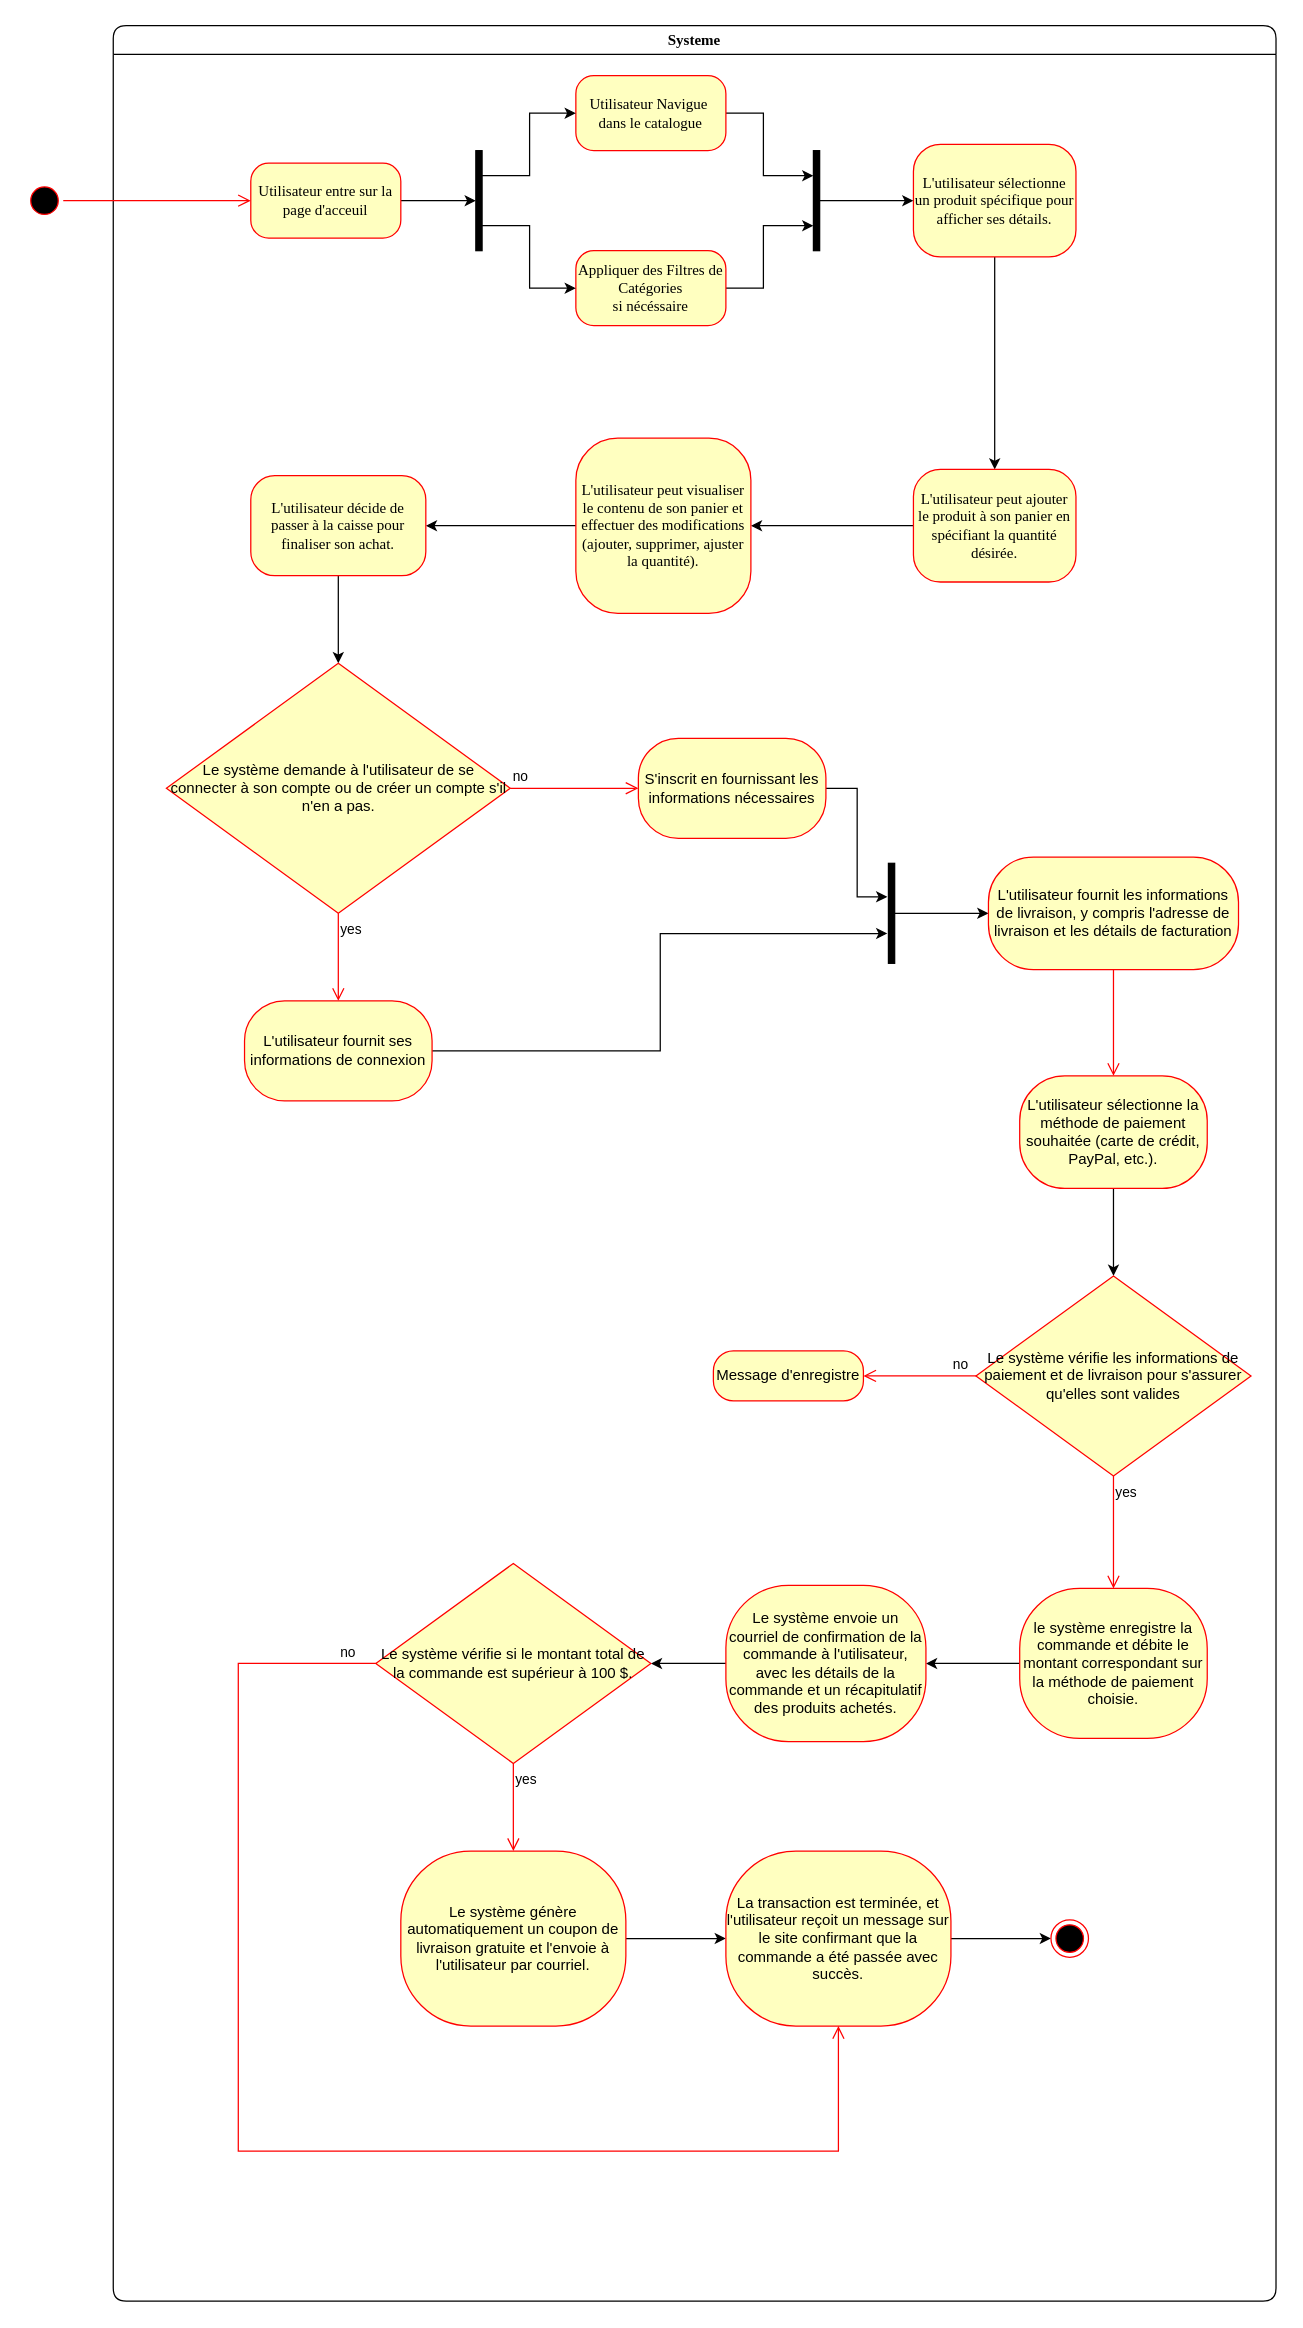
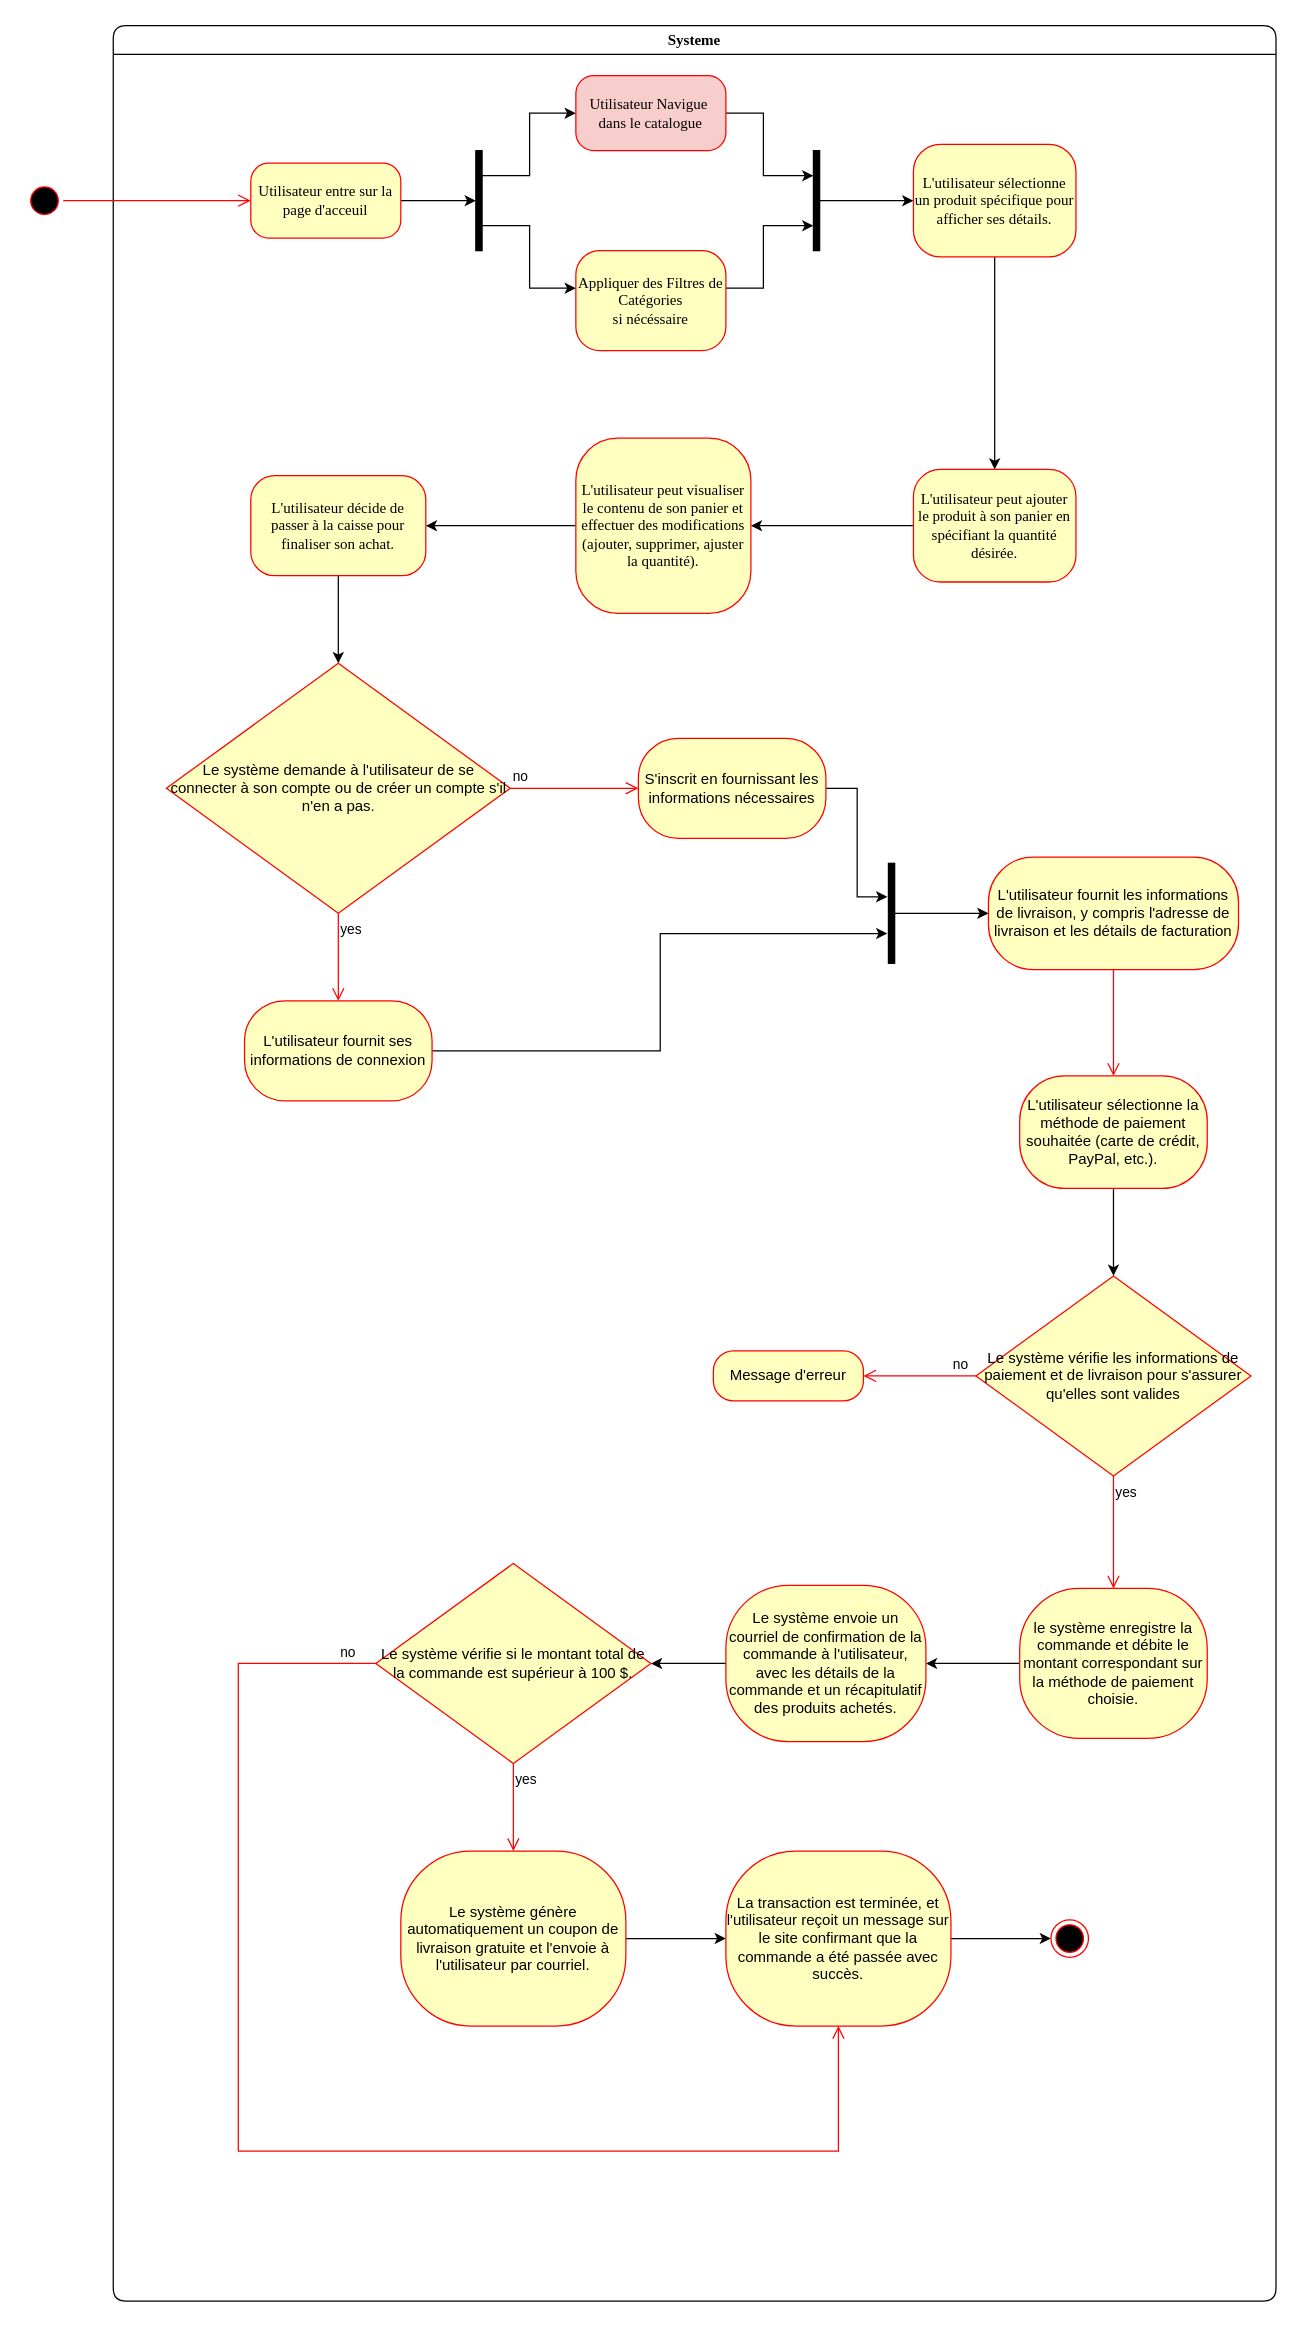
node "Utilisateur Navigue dans le catalogue": fillcolor #ffffc0 -> #f8cecc
node "Appliquer des Filtres de Catégories si nécéssaire": size 150x75 -> 150x100
node "Message d'enregistre": label "Message d'enregistre" -> "Message d'erreur"
